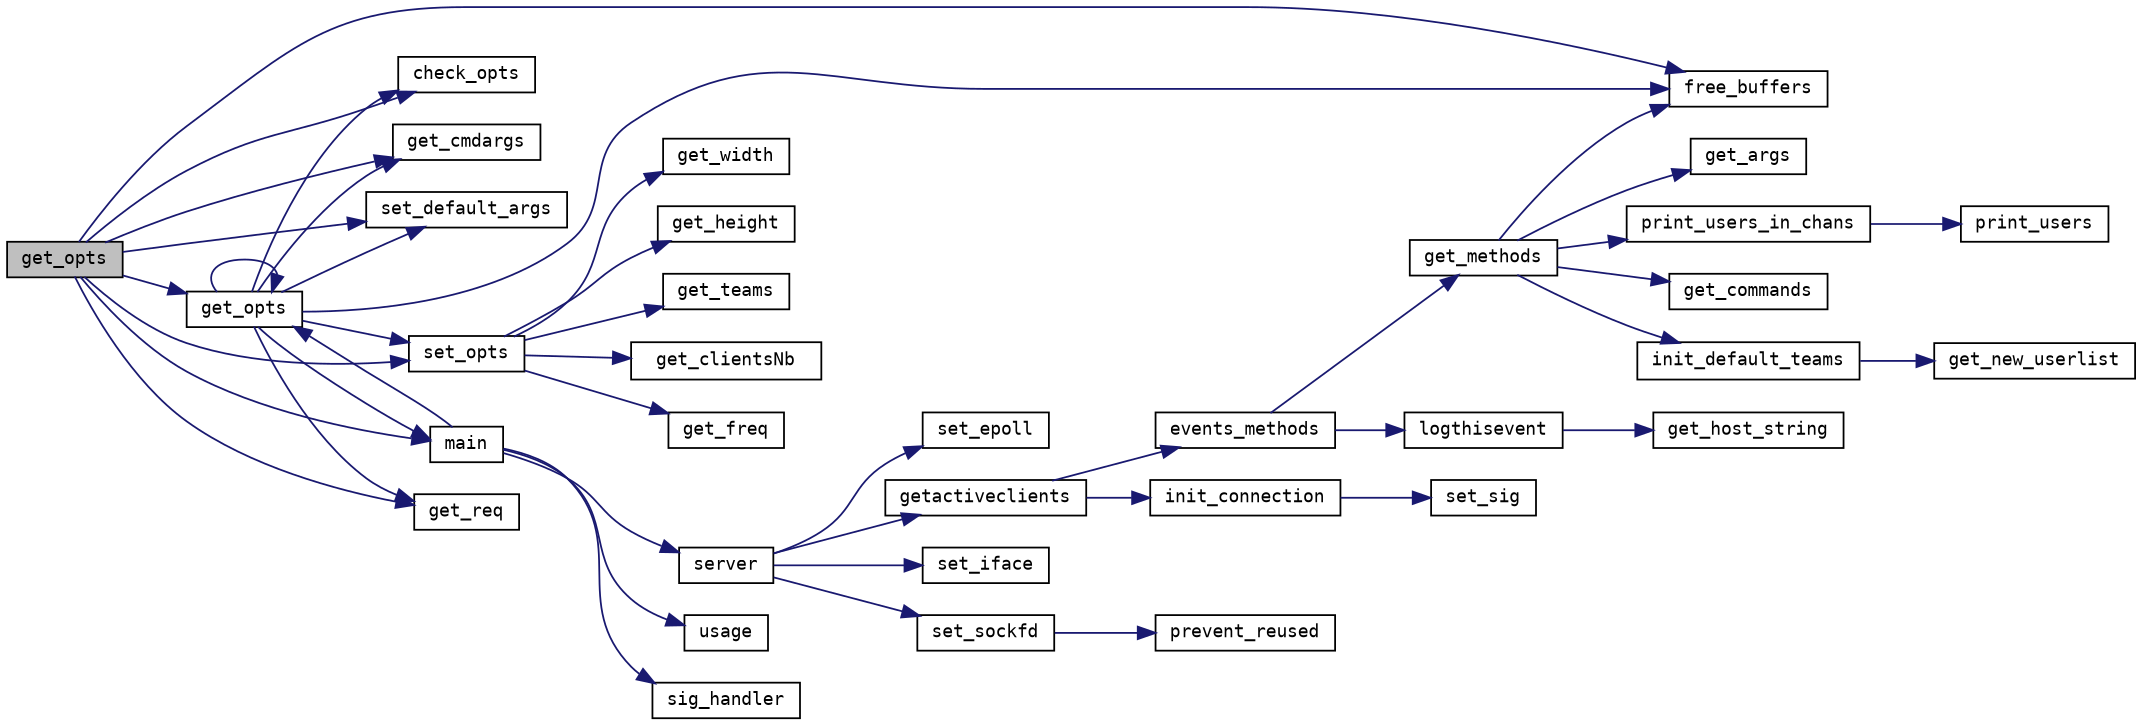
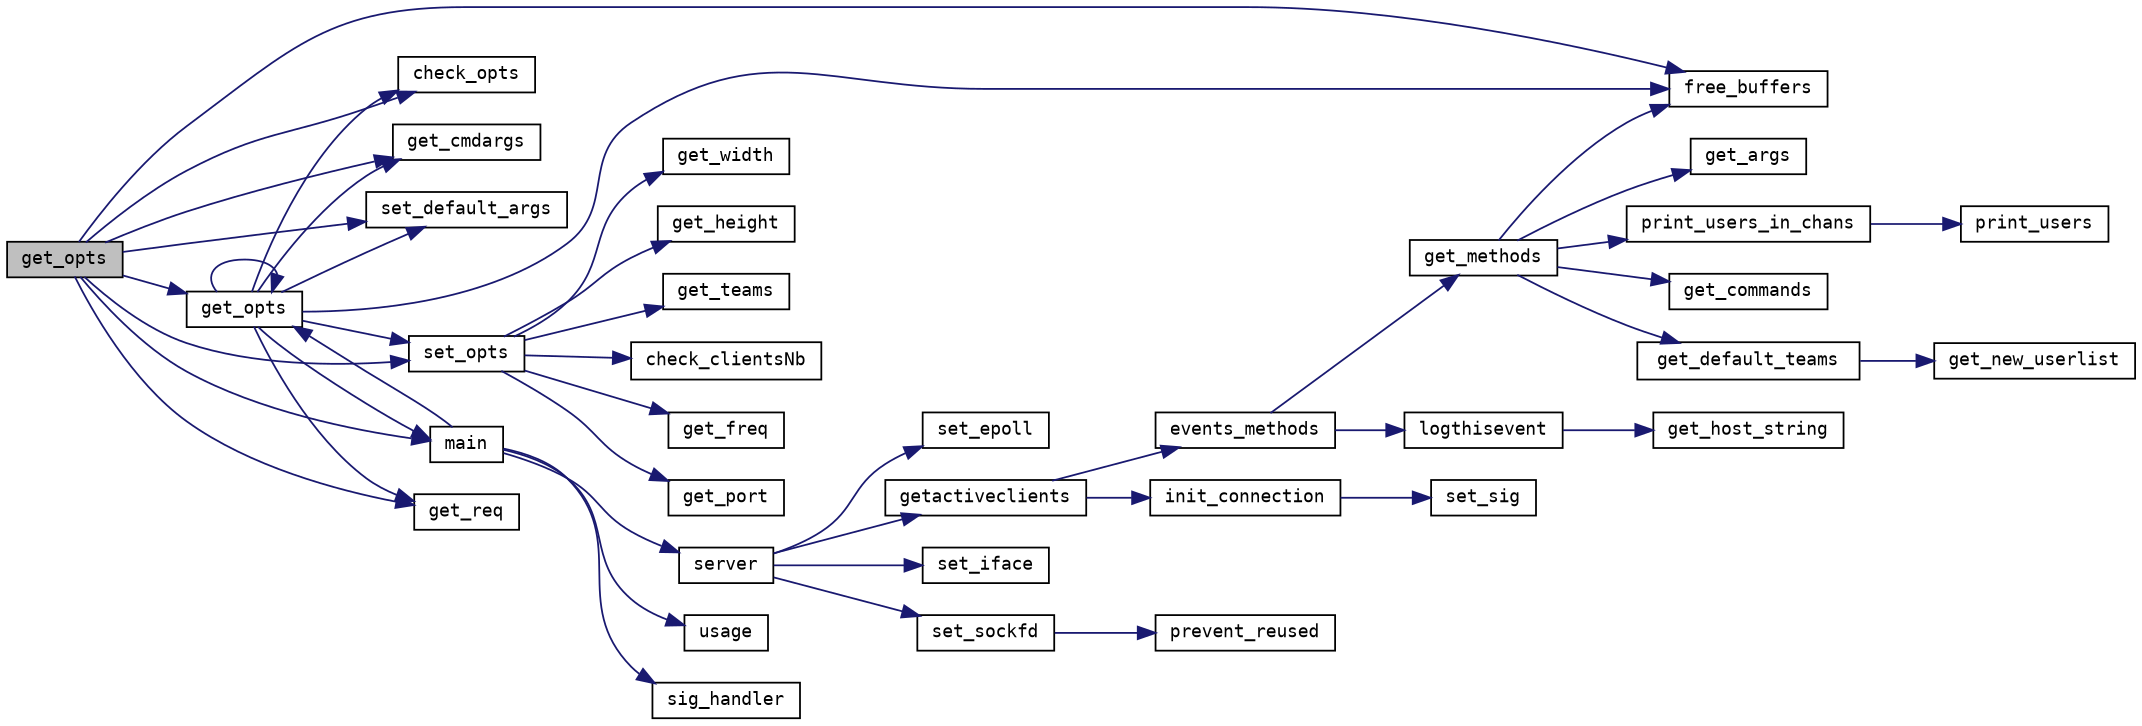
node "get_clientsNb": label "get_clientsNb" -> "check_clientsNb"
node "init_default_teams": label "init_default_teams" -> "get_default_teams"
node "get_port": added
